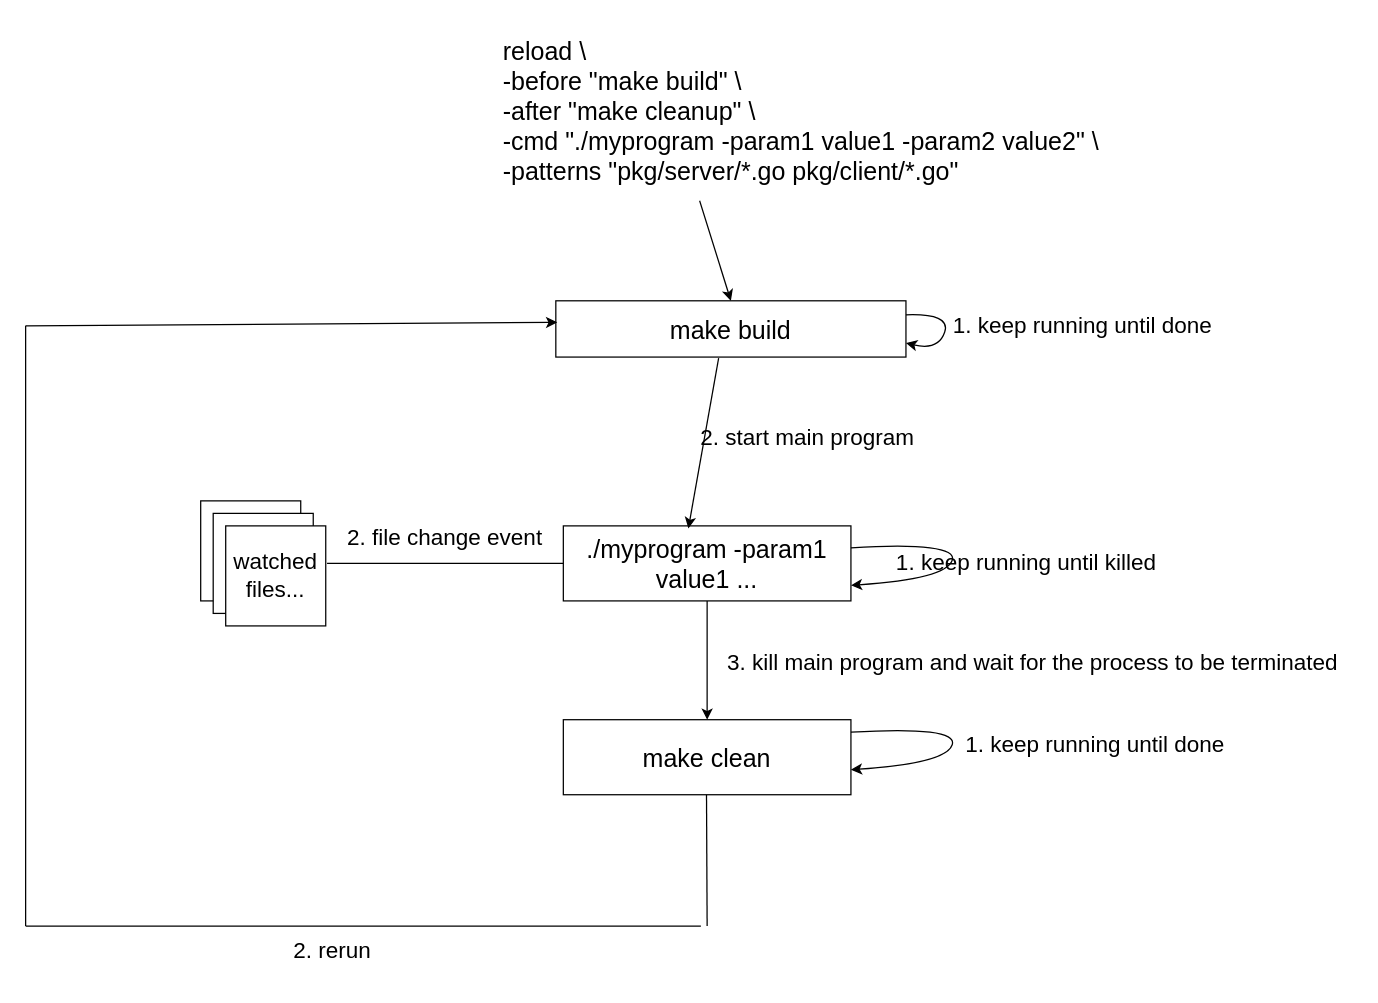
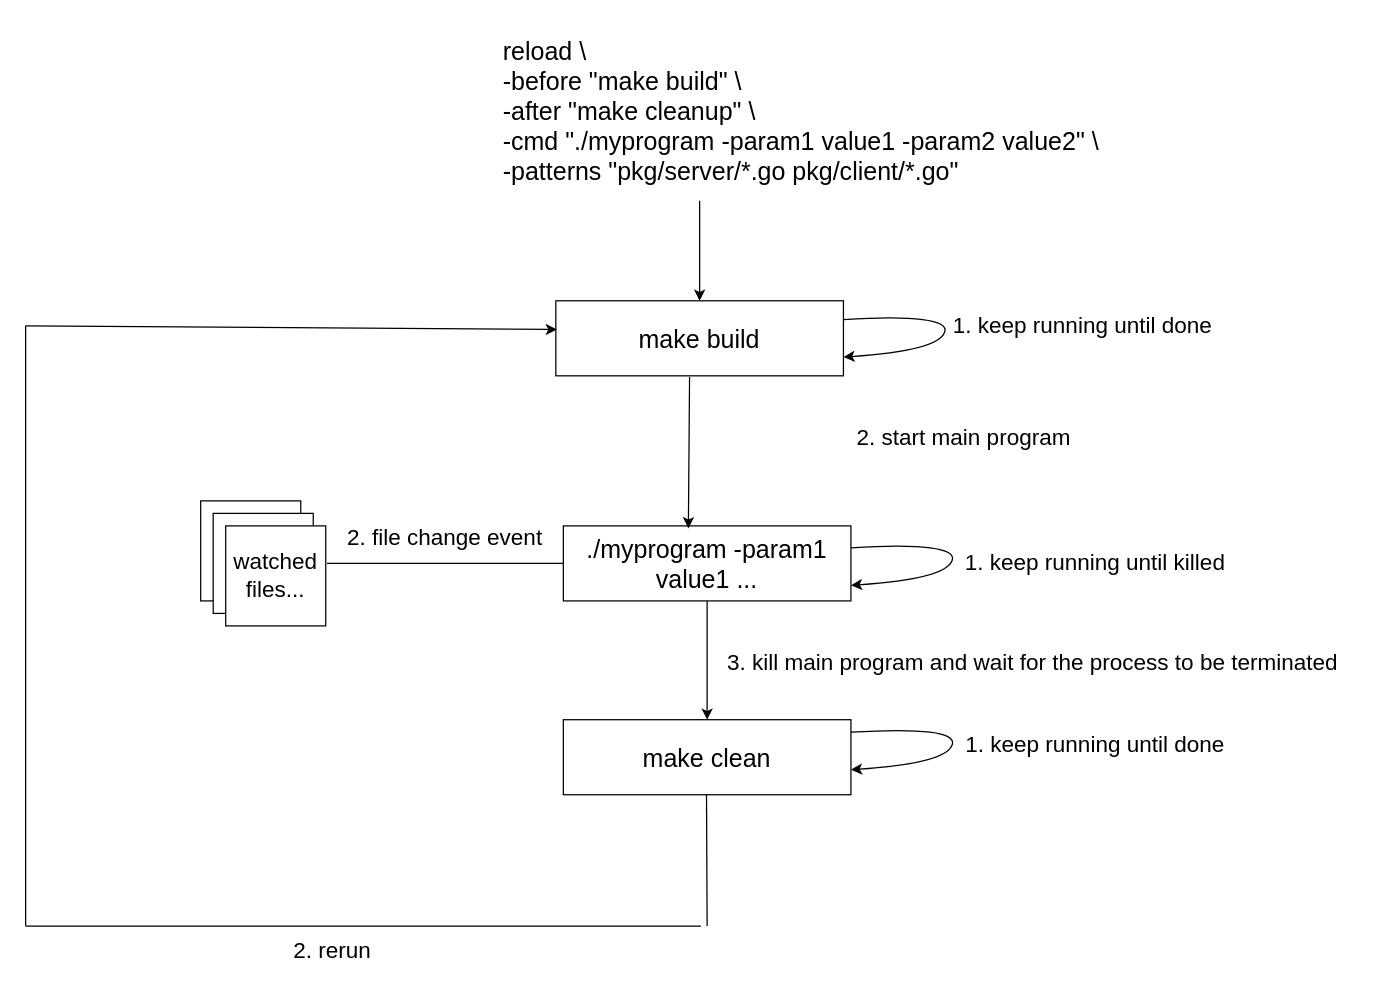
node "make build": size 350x56 -> 288x75
node "2. start main program": moved (807, 438) -> (963, 438)
node "1. keep running until killed": moved (1026, 563) -> (1094, 563)
